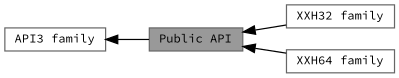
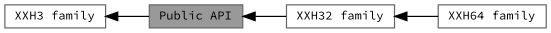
node "API3 family": label "API3 family" -> "XXH3 family"
edge "XXH64 family" -> "Public API": now "XXH64 family" -> "XXH32 family"
